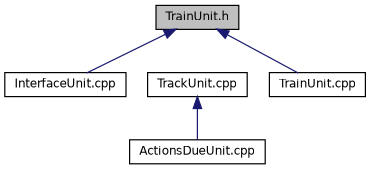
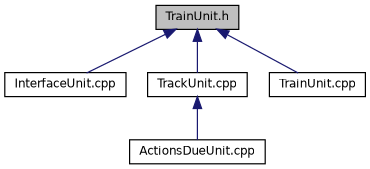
edge "TrackUnit.cpp" -> "TrainUnit.h": added
